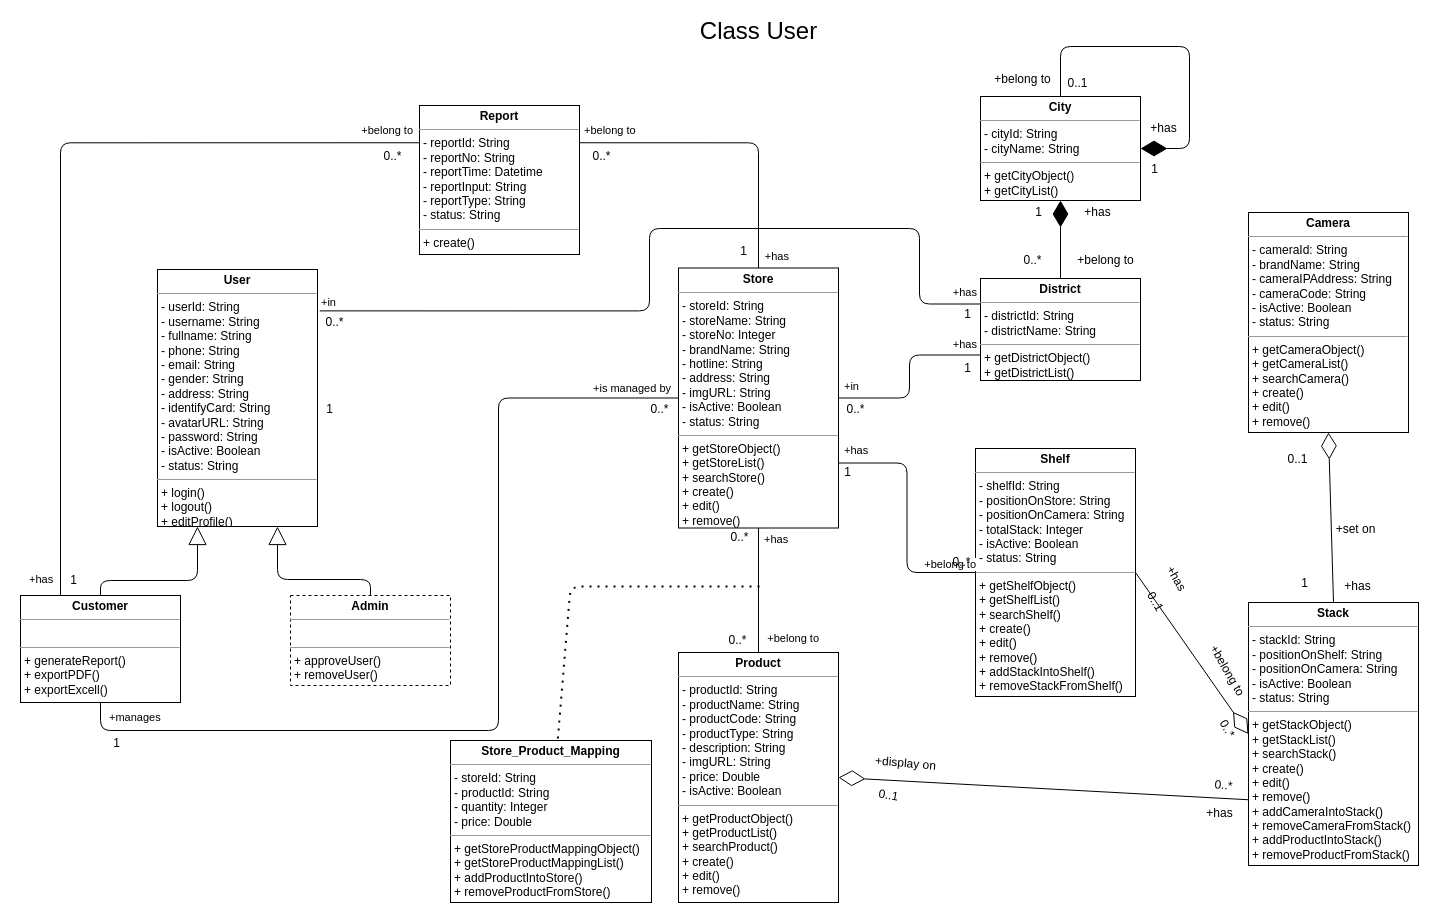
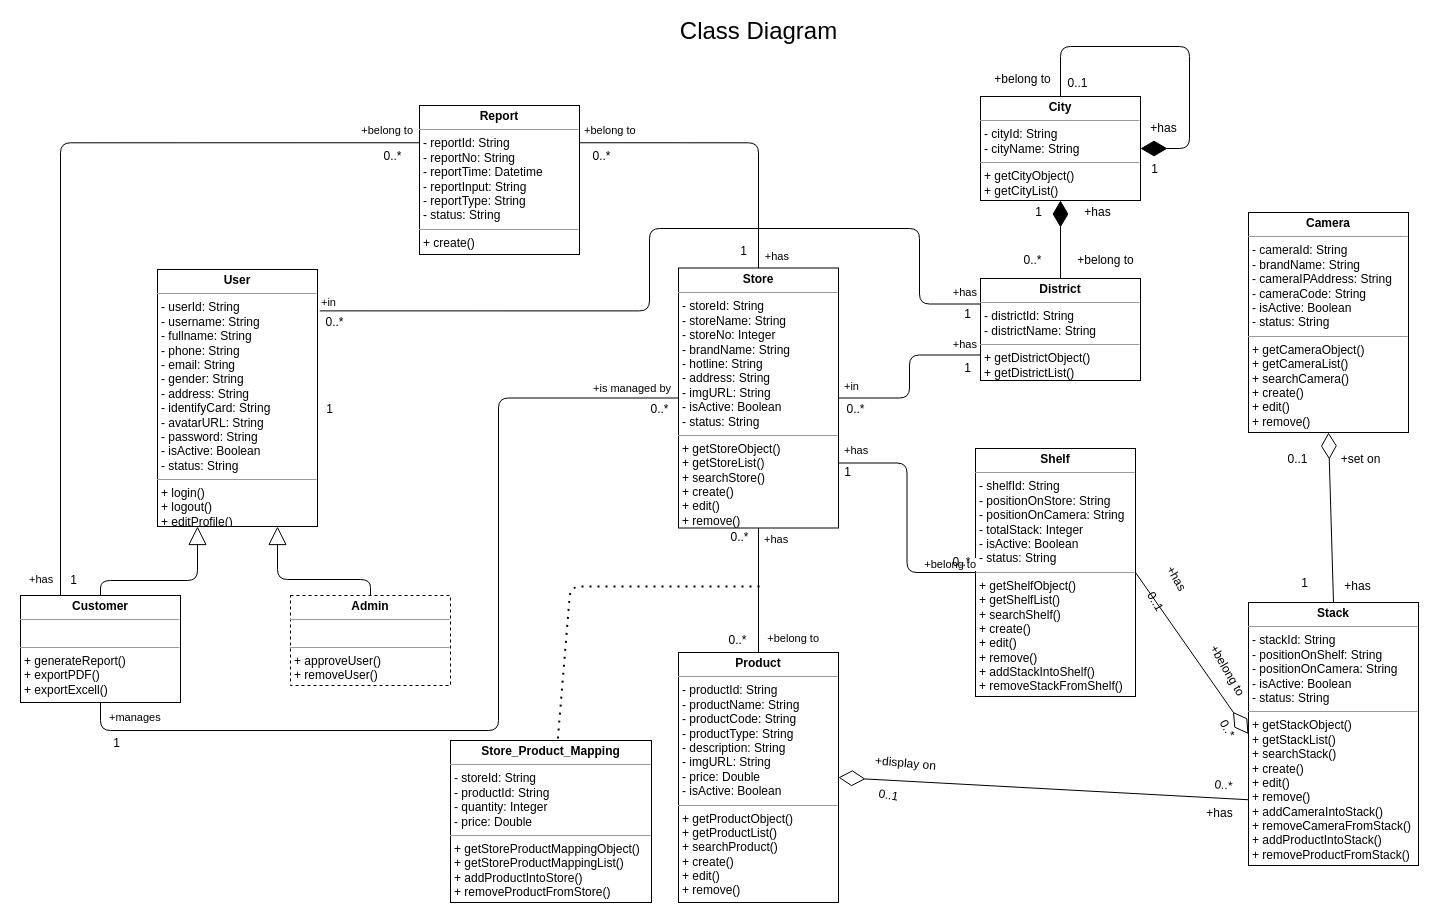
node "Class User": label "Class User" -> "Class Diagram"
node "+set on": moved (1356, 530) -> (1361, 460)
